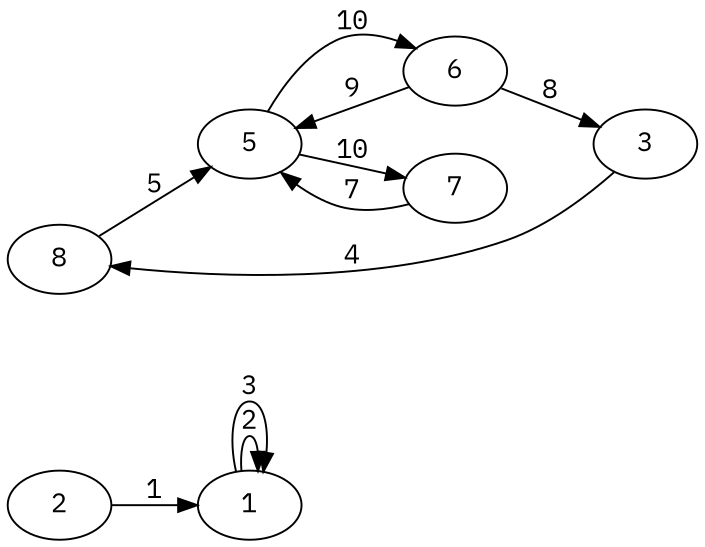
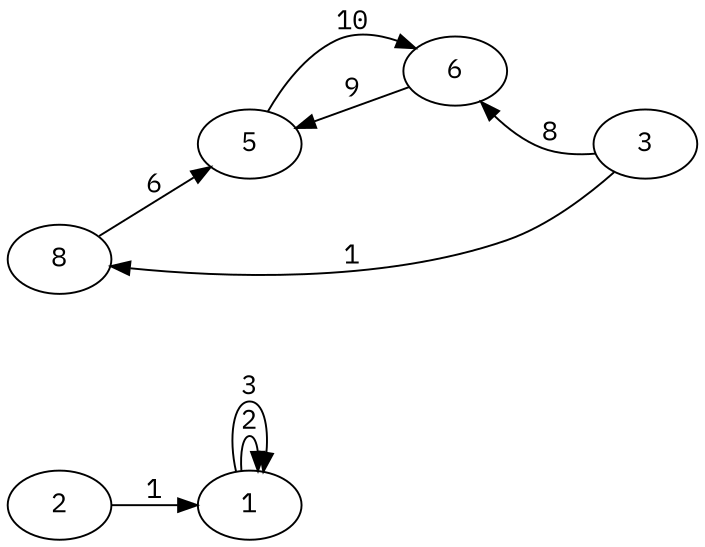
edge "6" -> "3": reversed
edge "8" -> "5": label "5" -> "6"
node "7": removed
edge "3" -> "8": label "4" -> "1"
